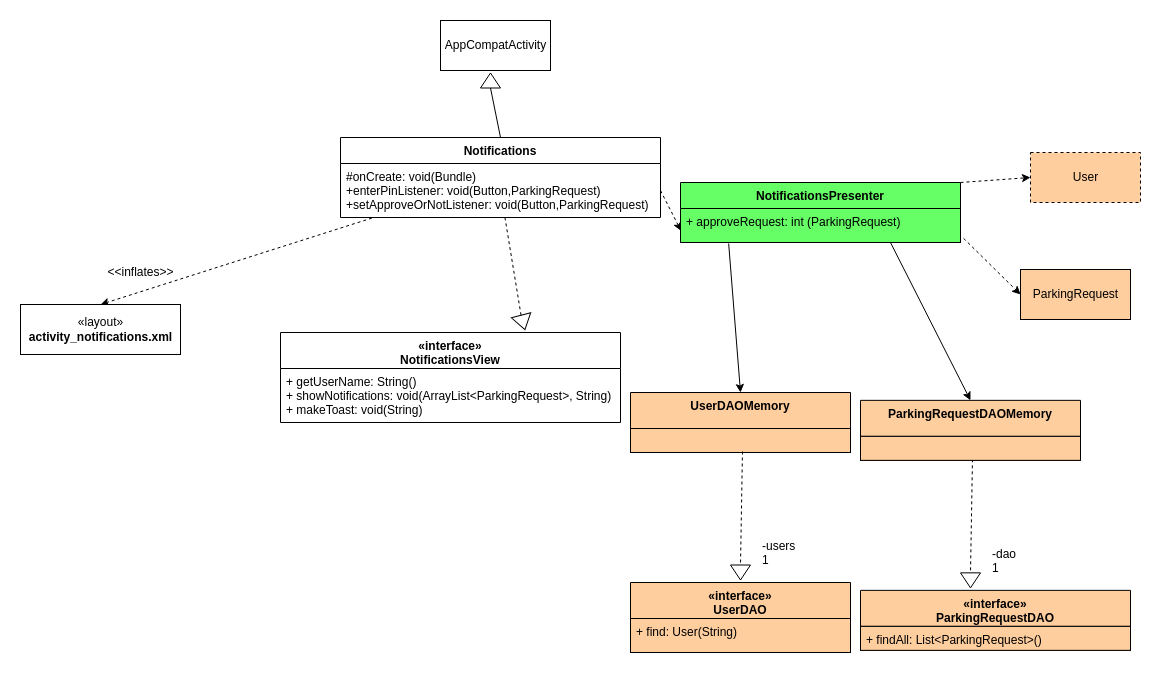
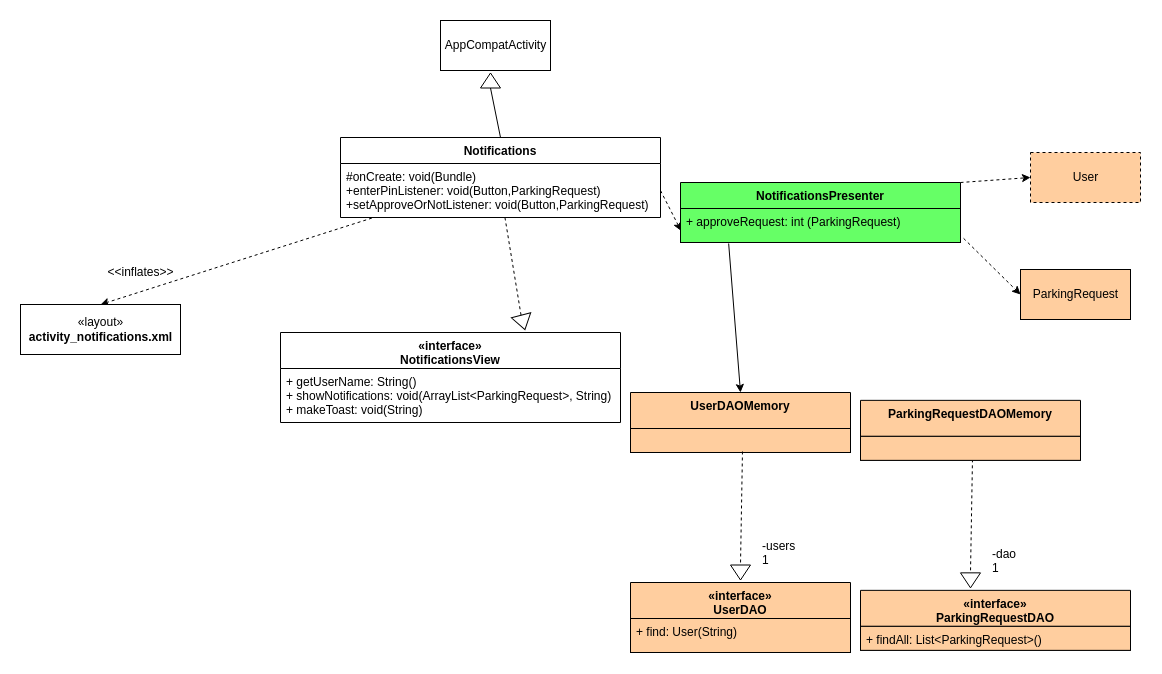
edge "NotificationsPresenter" -> "ParkingRequestDAOMemory": removed
